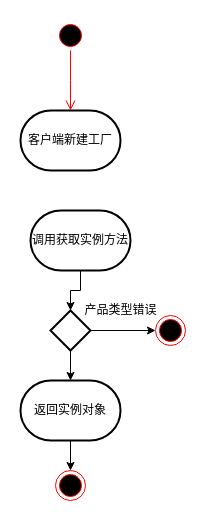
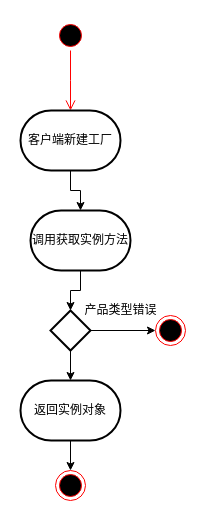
edge "客户端新建工厂" -> "调用获取实例方法": added
